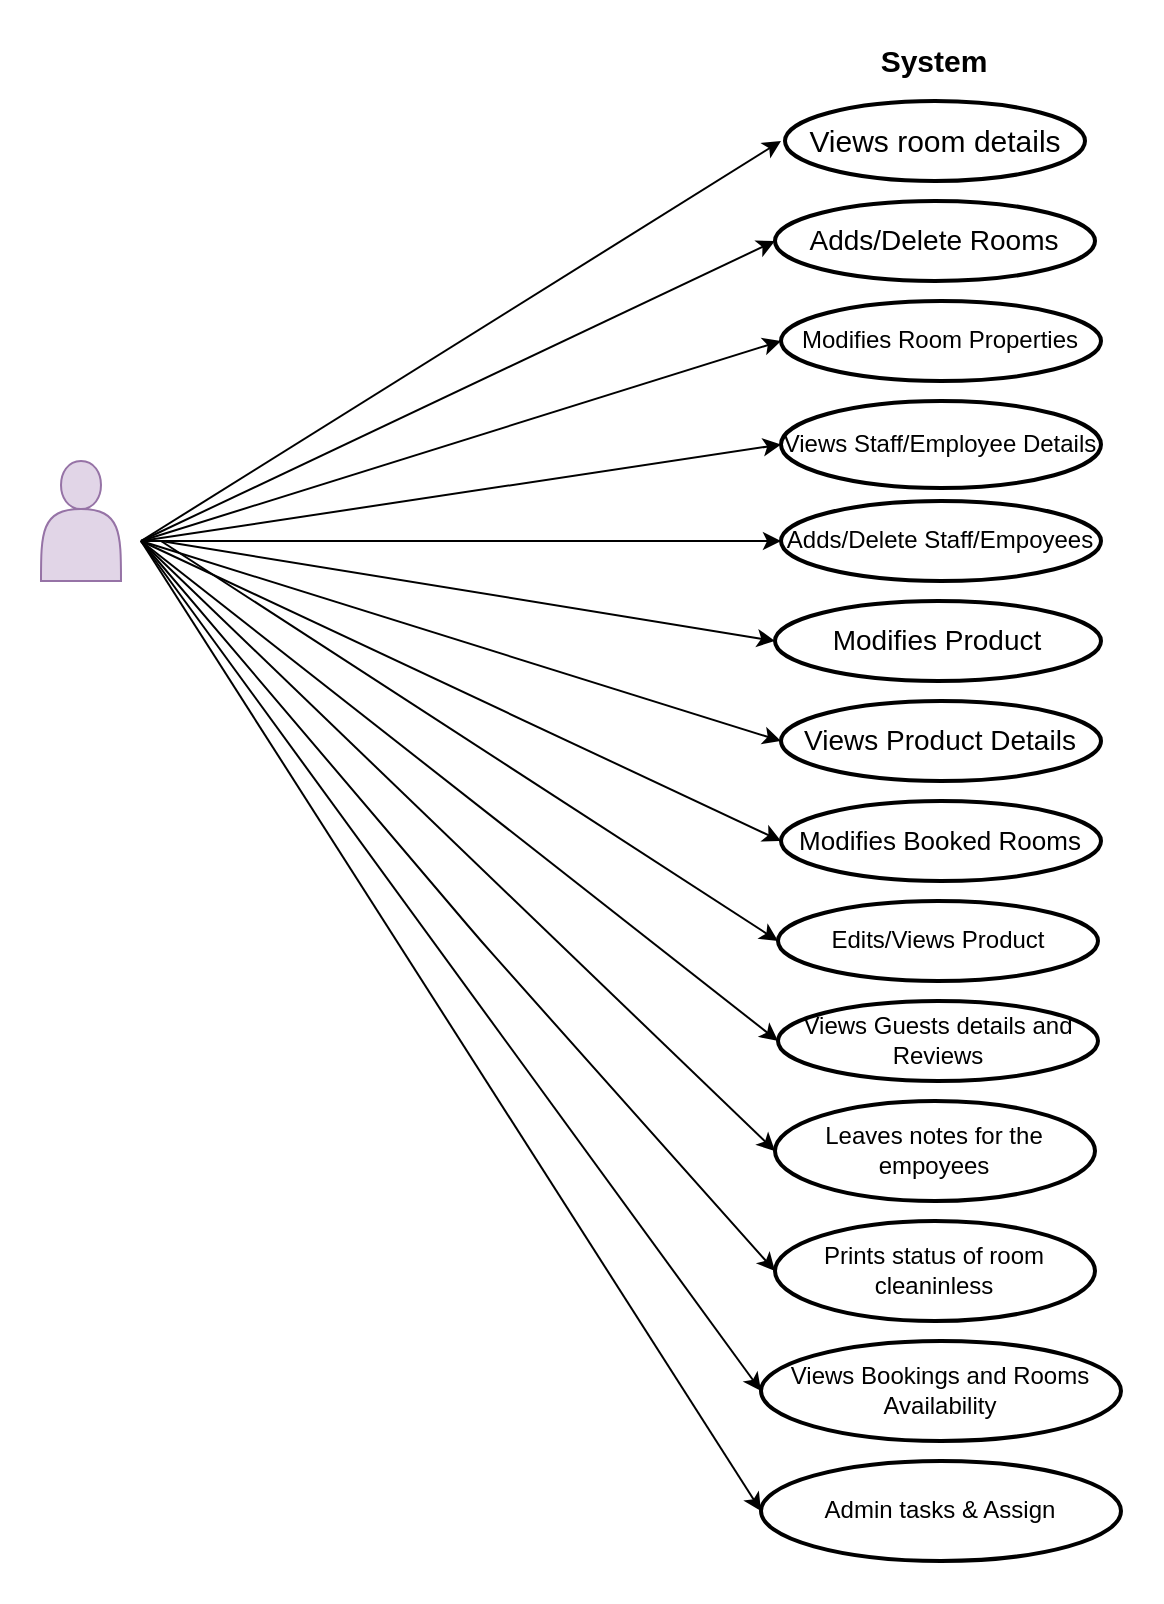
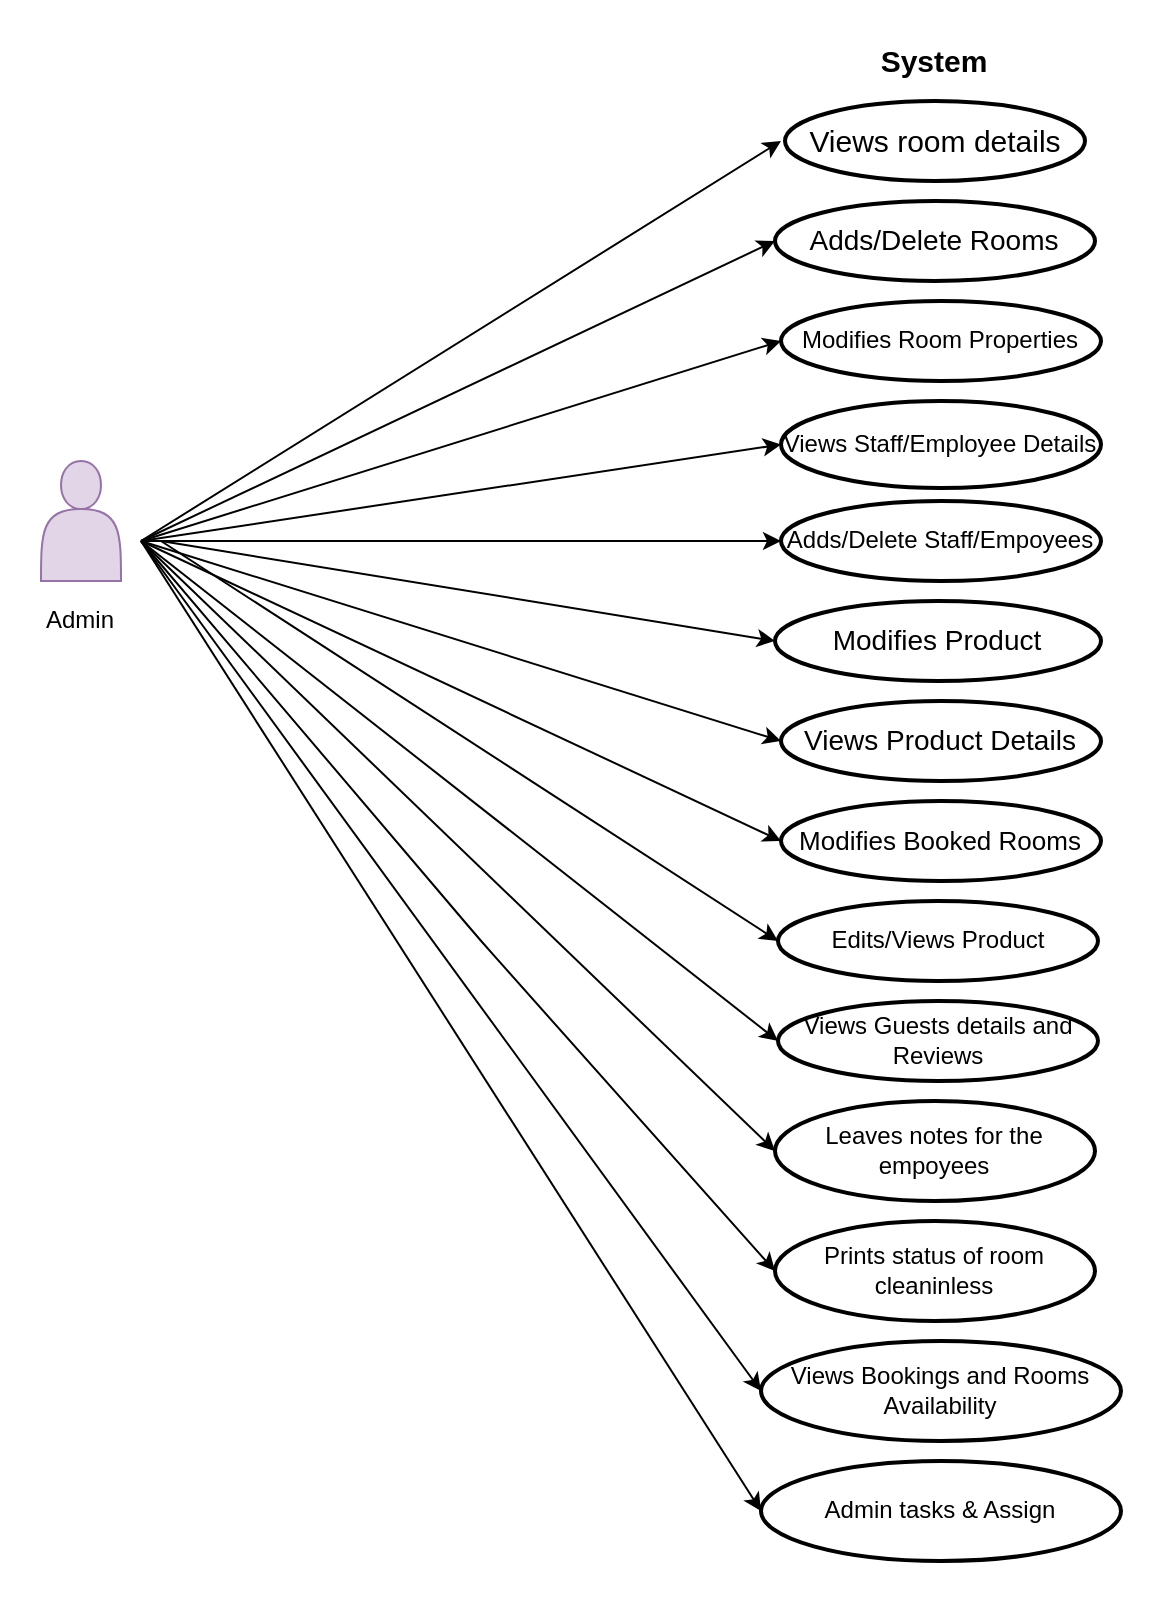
node "Admin": added
